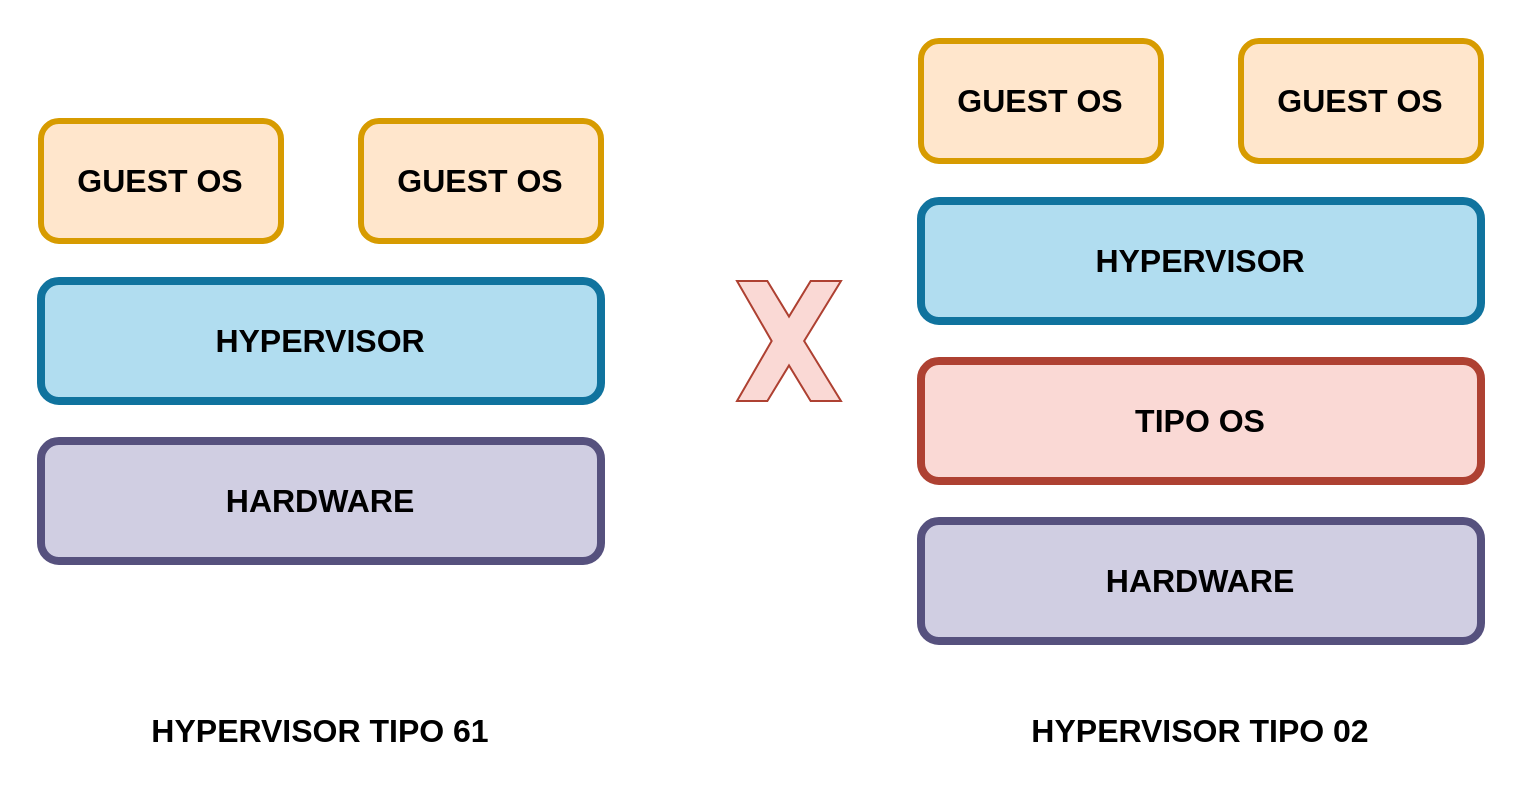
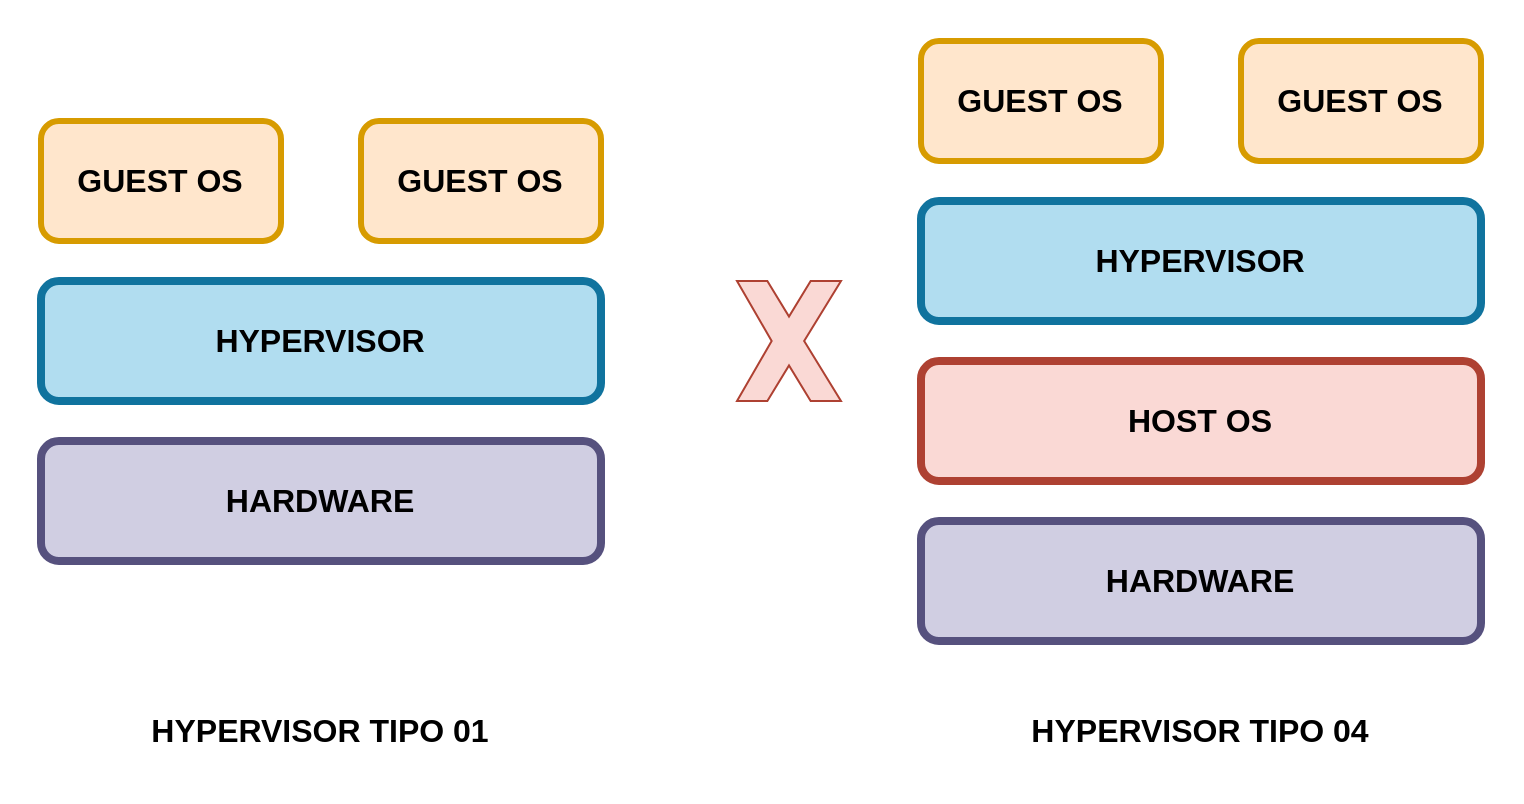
node "TIPO OS": label "TIPO OS" -> "HOST OS"
node "HYPERVISOR TIPO 61": label "HYPERVISOR TIPO 61" -> "HYPERVISOR TIPO 01"
node "HYPERVISOR TIPO 02": label "HYPERVISOR TIPO 02" -> "HYPERVISOR TIPO 04"
